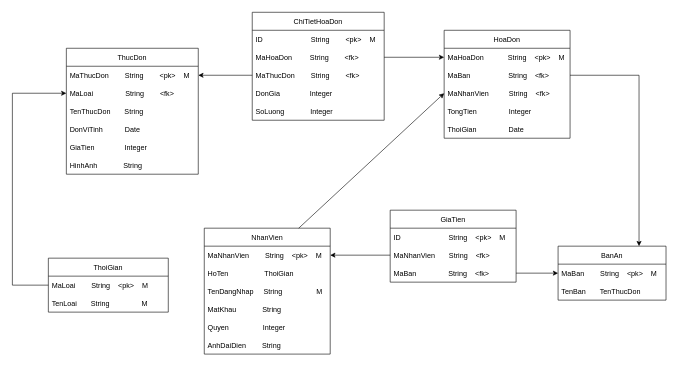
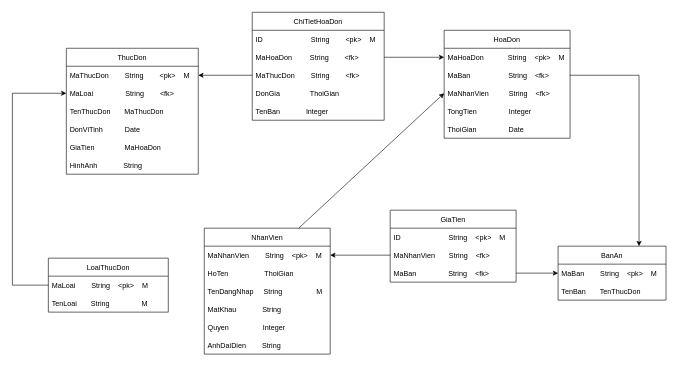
node "DonGia Integer": label "DonGia Integer" -> "DonGia ThoiGian"
node "TenThucDon String": label "TenThucDon String" -> "TenThucDon MaThucDon"
node "SoLuong Integer": label "SoLuong Integer" -> "TenBan Integer"
node "GiaTien Integer": label "GiaTien Integer" -> "GiaTien MaHoaDon"
node "ThoiGian": label "ThoiGian" -> "LoaiThucDon"
